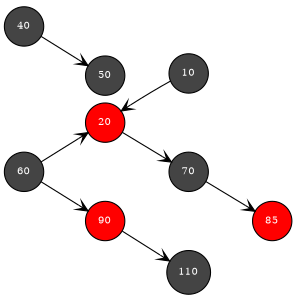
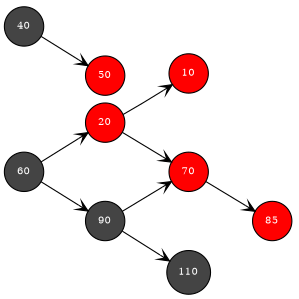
node "10": fillcolor #444444 -> red
node "50": fillcolor #444444 -> red
edge "10" -> "20": reversed
node "70": fillcolor #444444 -> red
edge "90" -> "70": added
node "90": fillcolor red -> #444444
